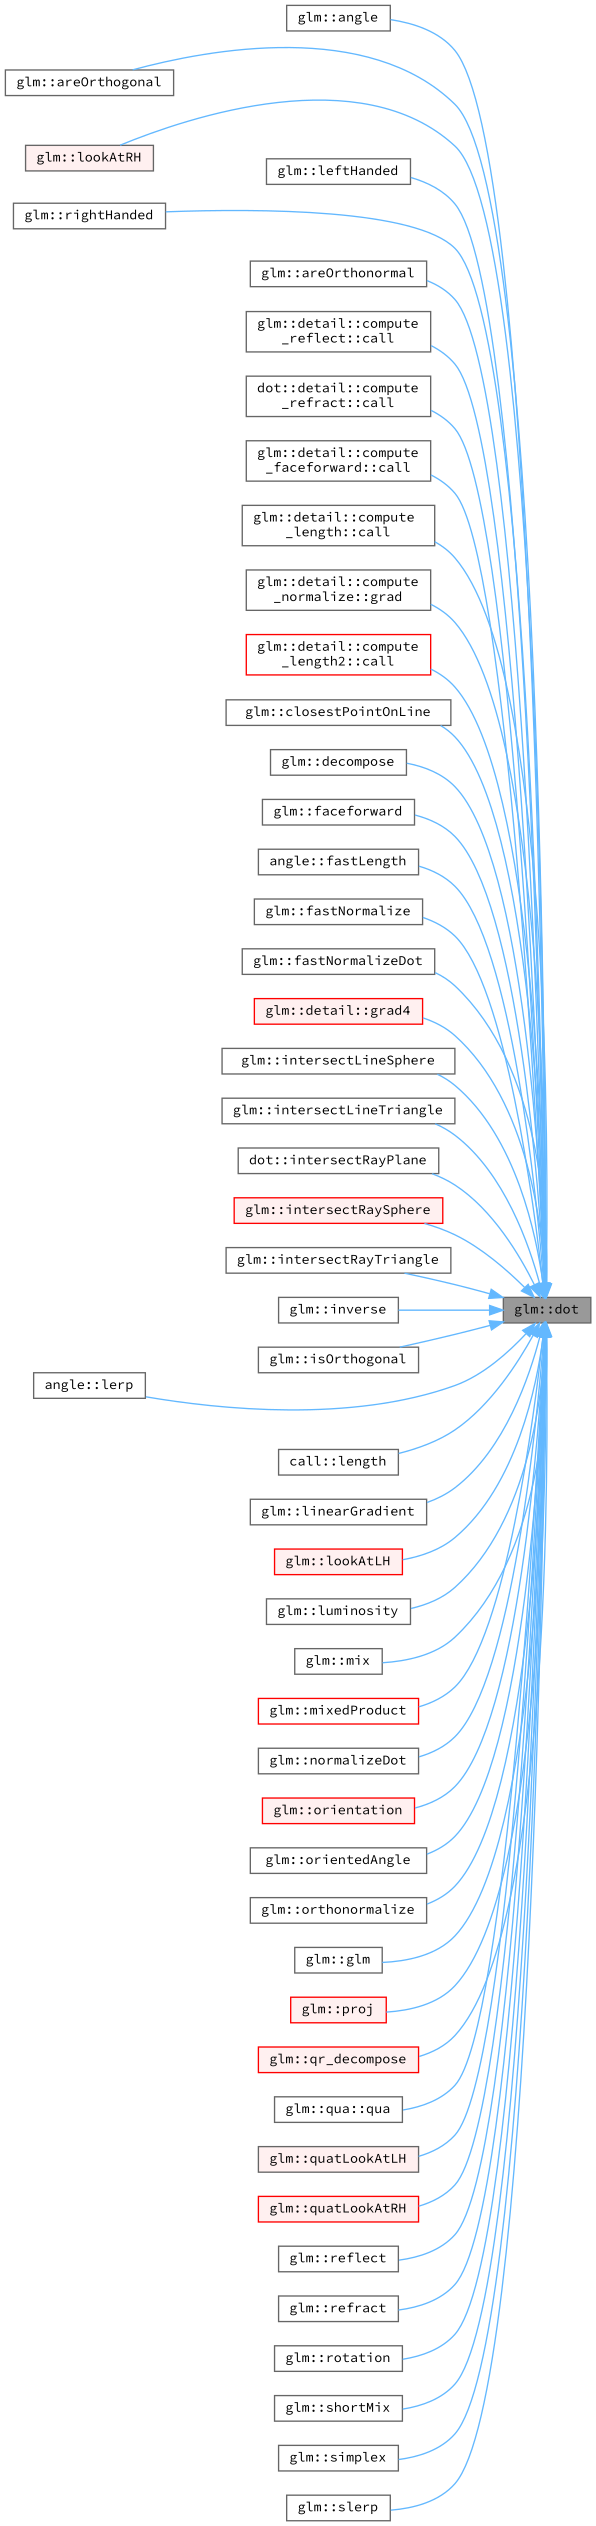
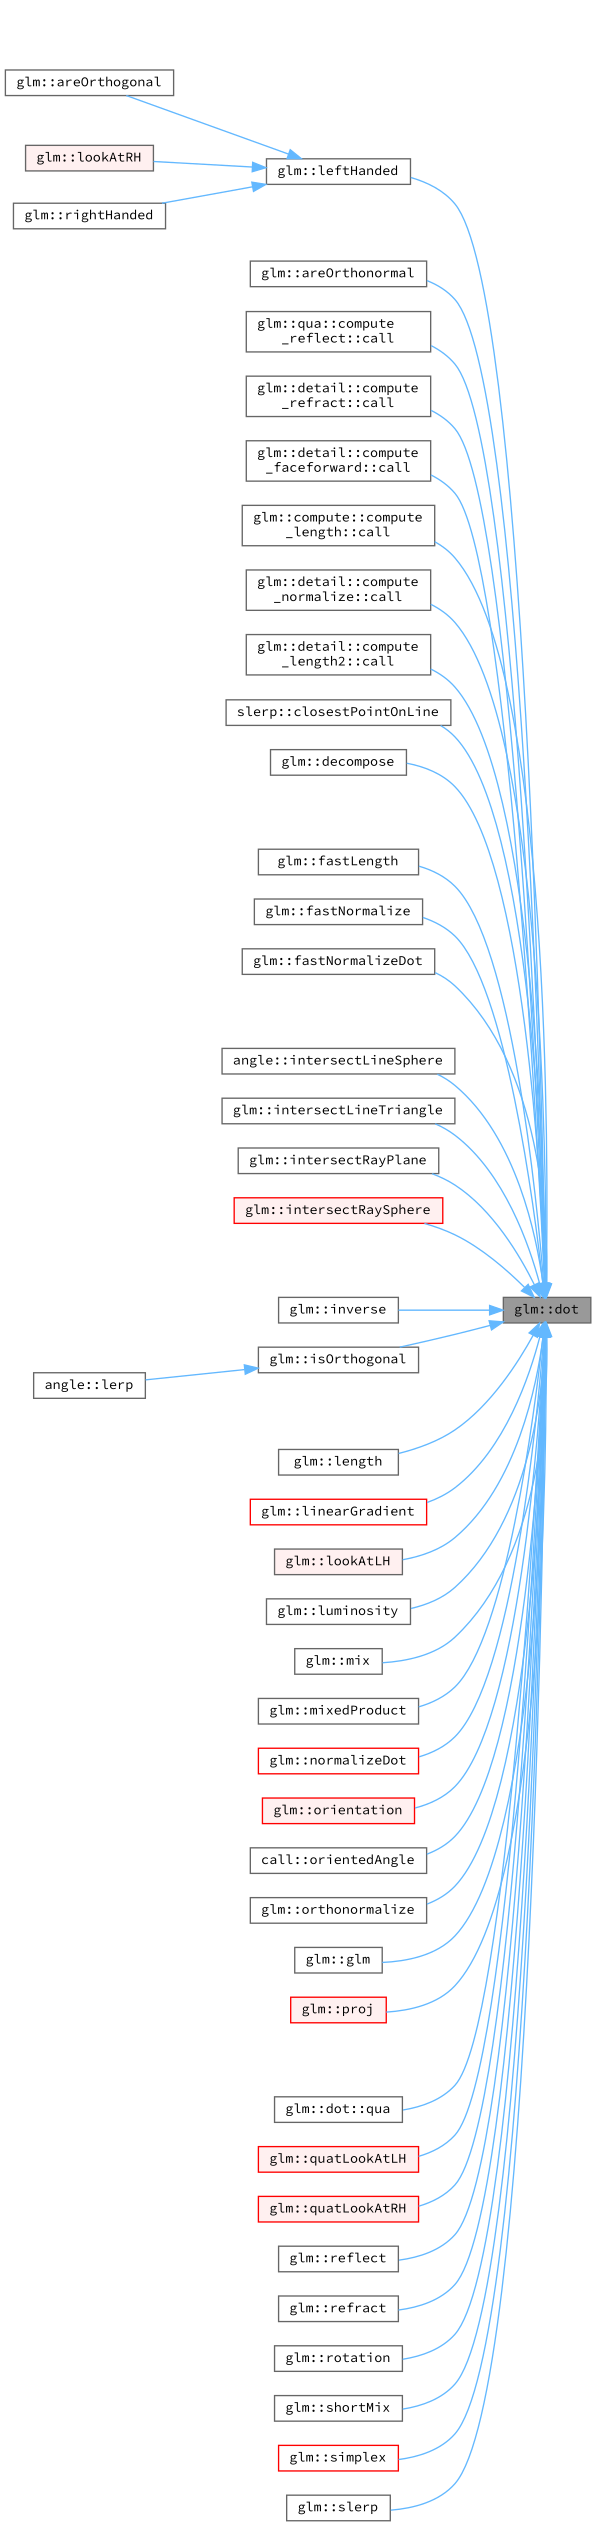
node "glm::angle": removed
edge "glm::areOrthogonal" -> "glm::dot": now "glm::areOrthogonal" -> "glm::leftHanded"
edge "glm::lookAtRH" -> "glm::dot": now "glm::lookAtRH" -> "glm::leftHanded"
edge "glm::rightHanded" -> "glm::dot": now "glm::rightHanded" -> "glm::leftHanded"
node "glm::detail::compute _reflect::call": label "glm::detail::compute _reflect::call" -> "glm::qua::compute _reflect::call"
node "dot::detail::compute _refract::call": label "dot::detail::compute _refract::call" -> "glm::detail::compute _refract::call"
node "glm::detail::compute _length::call": label "glm::detail::compute _length::call" -> "glm::compute::compute _length::call"
node "glm::detail::compute _normalize::grad": label "glm::detail::compute _normalize::grad" -> "glm::detail::compute _normalize::call"
node "glm::detail::compute _length2::call": color red -> grey40
node "glm::closestPointOnLine": label "glm::closestPointOnLine" -> "slerp::closestPointOnLine"
node "glm::faceforward": removed
node "angle::fastLength": label "angle::fastLength" -> "glm::fastLength"
node "glm::detail::grad4": removed
node "glm::intersectLineSphere": label "glm::intersectLineSphere" -> "angle::intersectLineSphere"
node "dot::intersectRayPlane": label "dot::intersectRayPlane" -> "glm::intersectRayPlane"
node "glm::intersectRayTriangle": removed
edge "angle::lerp" -> "glm::dot": now "angle::lerp" -> "glm::isOrthogonal"
node "call::length": label "call::length" -> "glm::length"
node "glm::linearGradient": color grey40 -> red
node "glm::lookAtLH": color red -> grey40
node "glm::mixedProduct": color red -> grey40
node "glm::normalizeDot": color grey40 -> red
node "glm::orientedAngle": label "glm::orientedAngle" -> "call::orientedAngle"
node "glm::qr_decompose": removed
node "glm::qua::qua": label "glm::qua::qua" -> "glm::dot::qua"
node "glm::quatLookAtLH": color grey40 -> red
node "glm::simplex": color grey40 -> red
